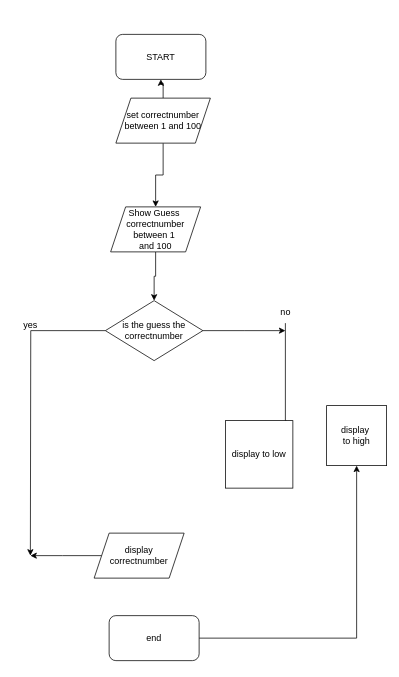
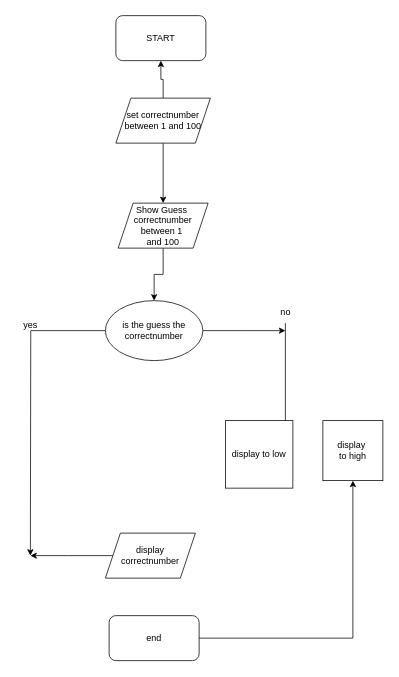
node "START": moved (161, 57) -> (161, 38)
node "Show Guess correctnumber between 1 and 100": moved (156, 229) -> (163, 225)
node "is the guess the correctnumber": shape diamond -> ellipse
node "display to high": moved (357, 435) -> (353, 450)
node "display correctnumber": moved (139, 555) -> (150, 555)
